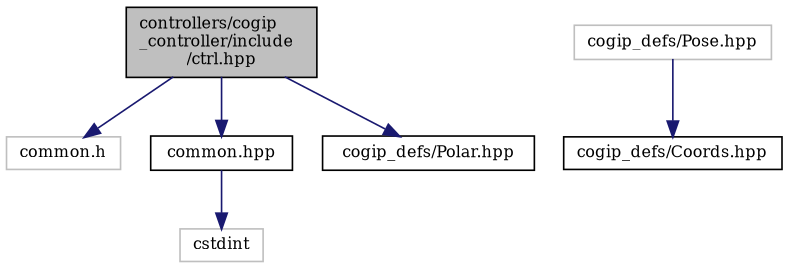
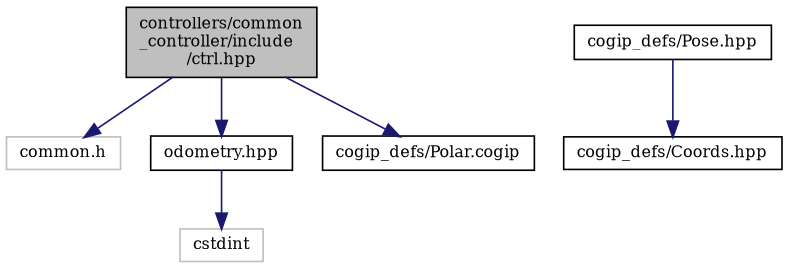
node "controllers/cogip _controller/include /ctrl.hpp": label "controllers/cogip _controller/include /ctrl.hpp" -> "controllers/common _controller/include /ctrl.hpp"
node "cogip_defs/Pose.hpp": color grey75 -> black
node "common.hpp": label "common.hpp" -> "odometry.hpp"
node "cogip_defs/Polar.hpp": label "cogip_defs/Polar.hpp" -> "cogip_defs/Polar.cogip"
